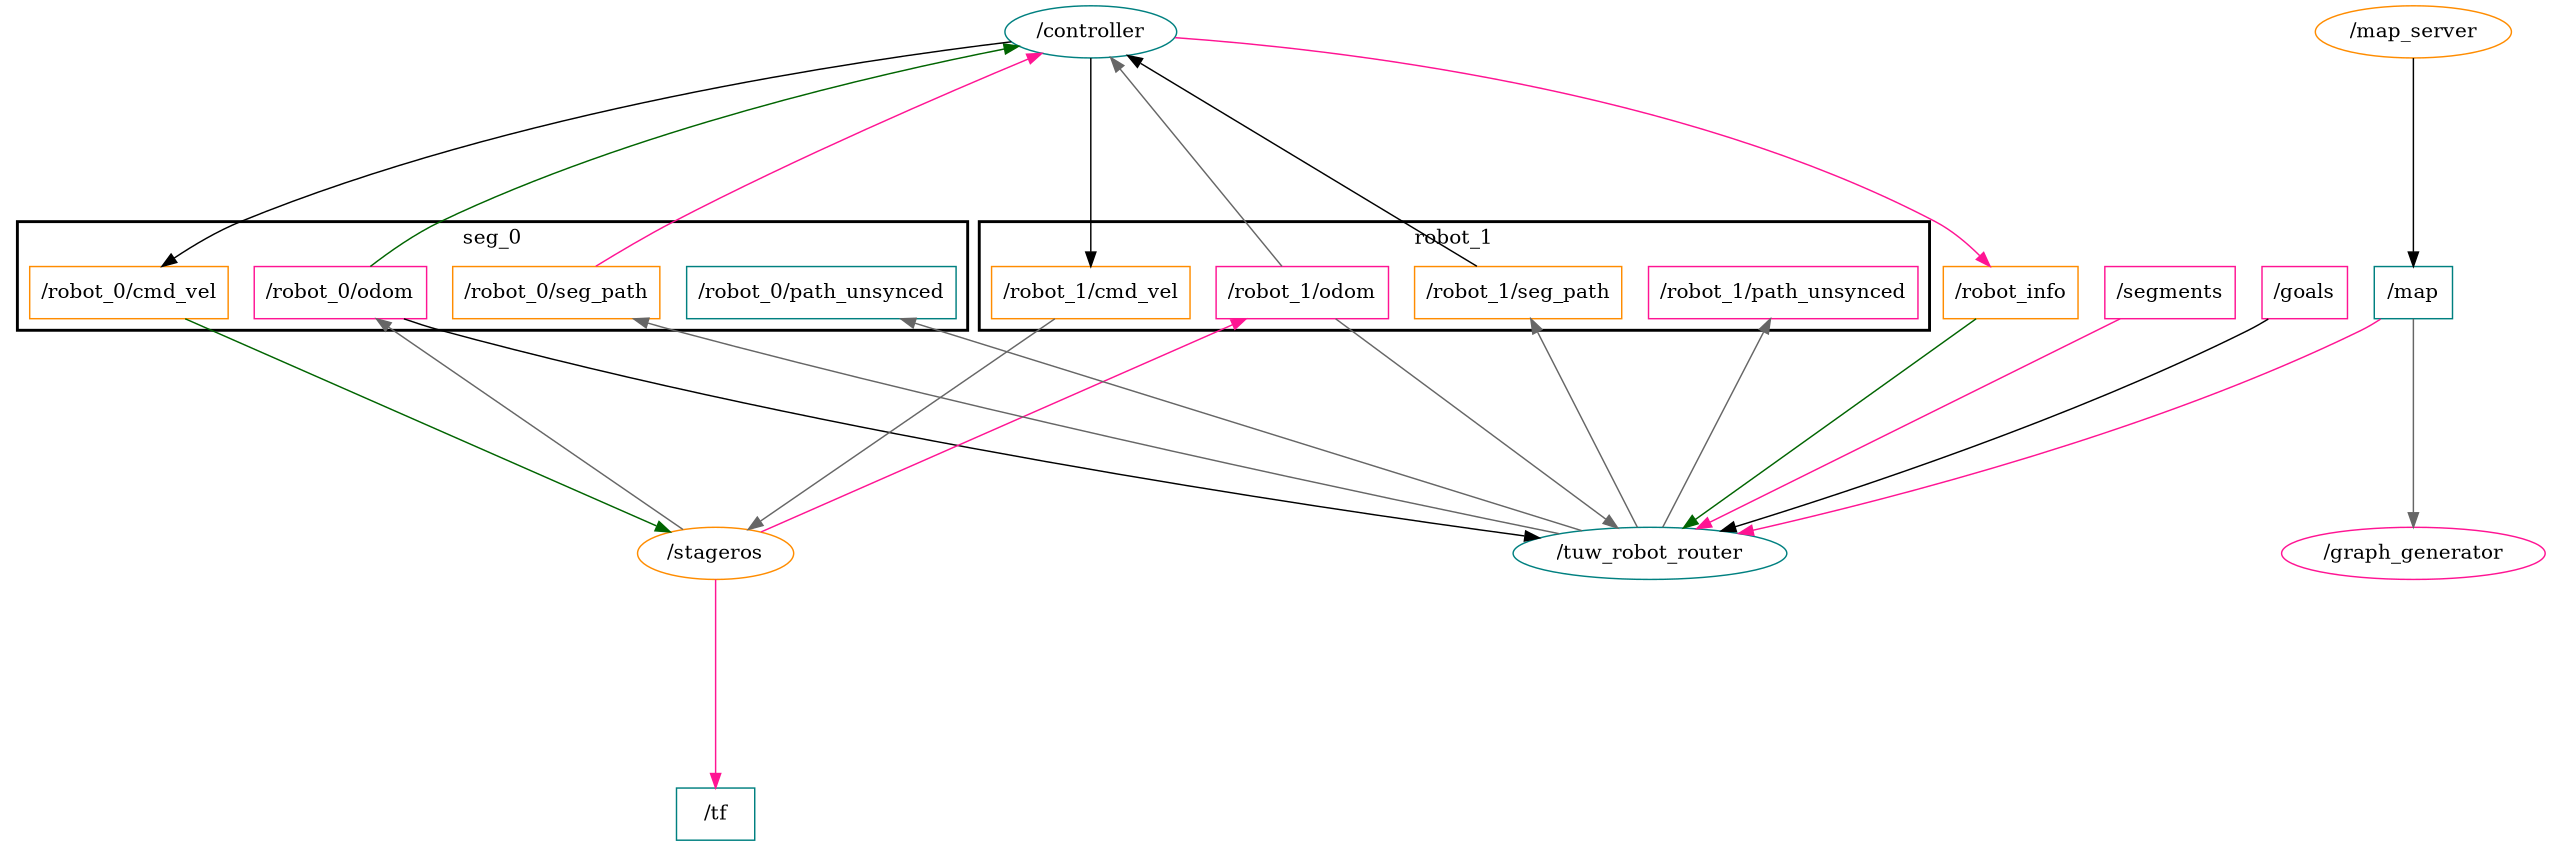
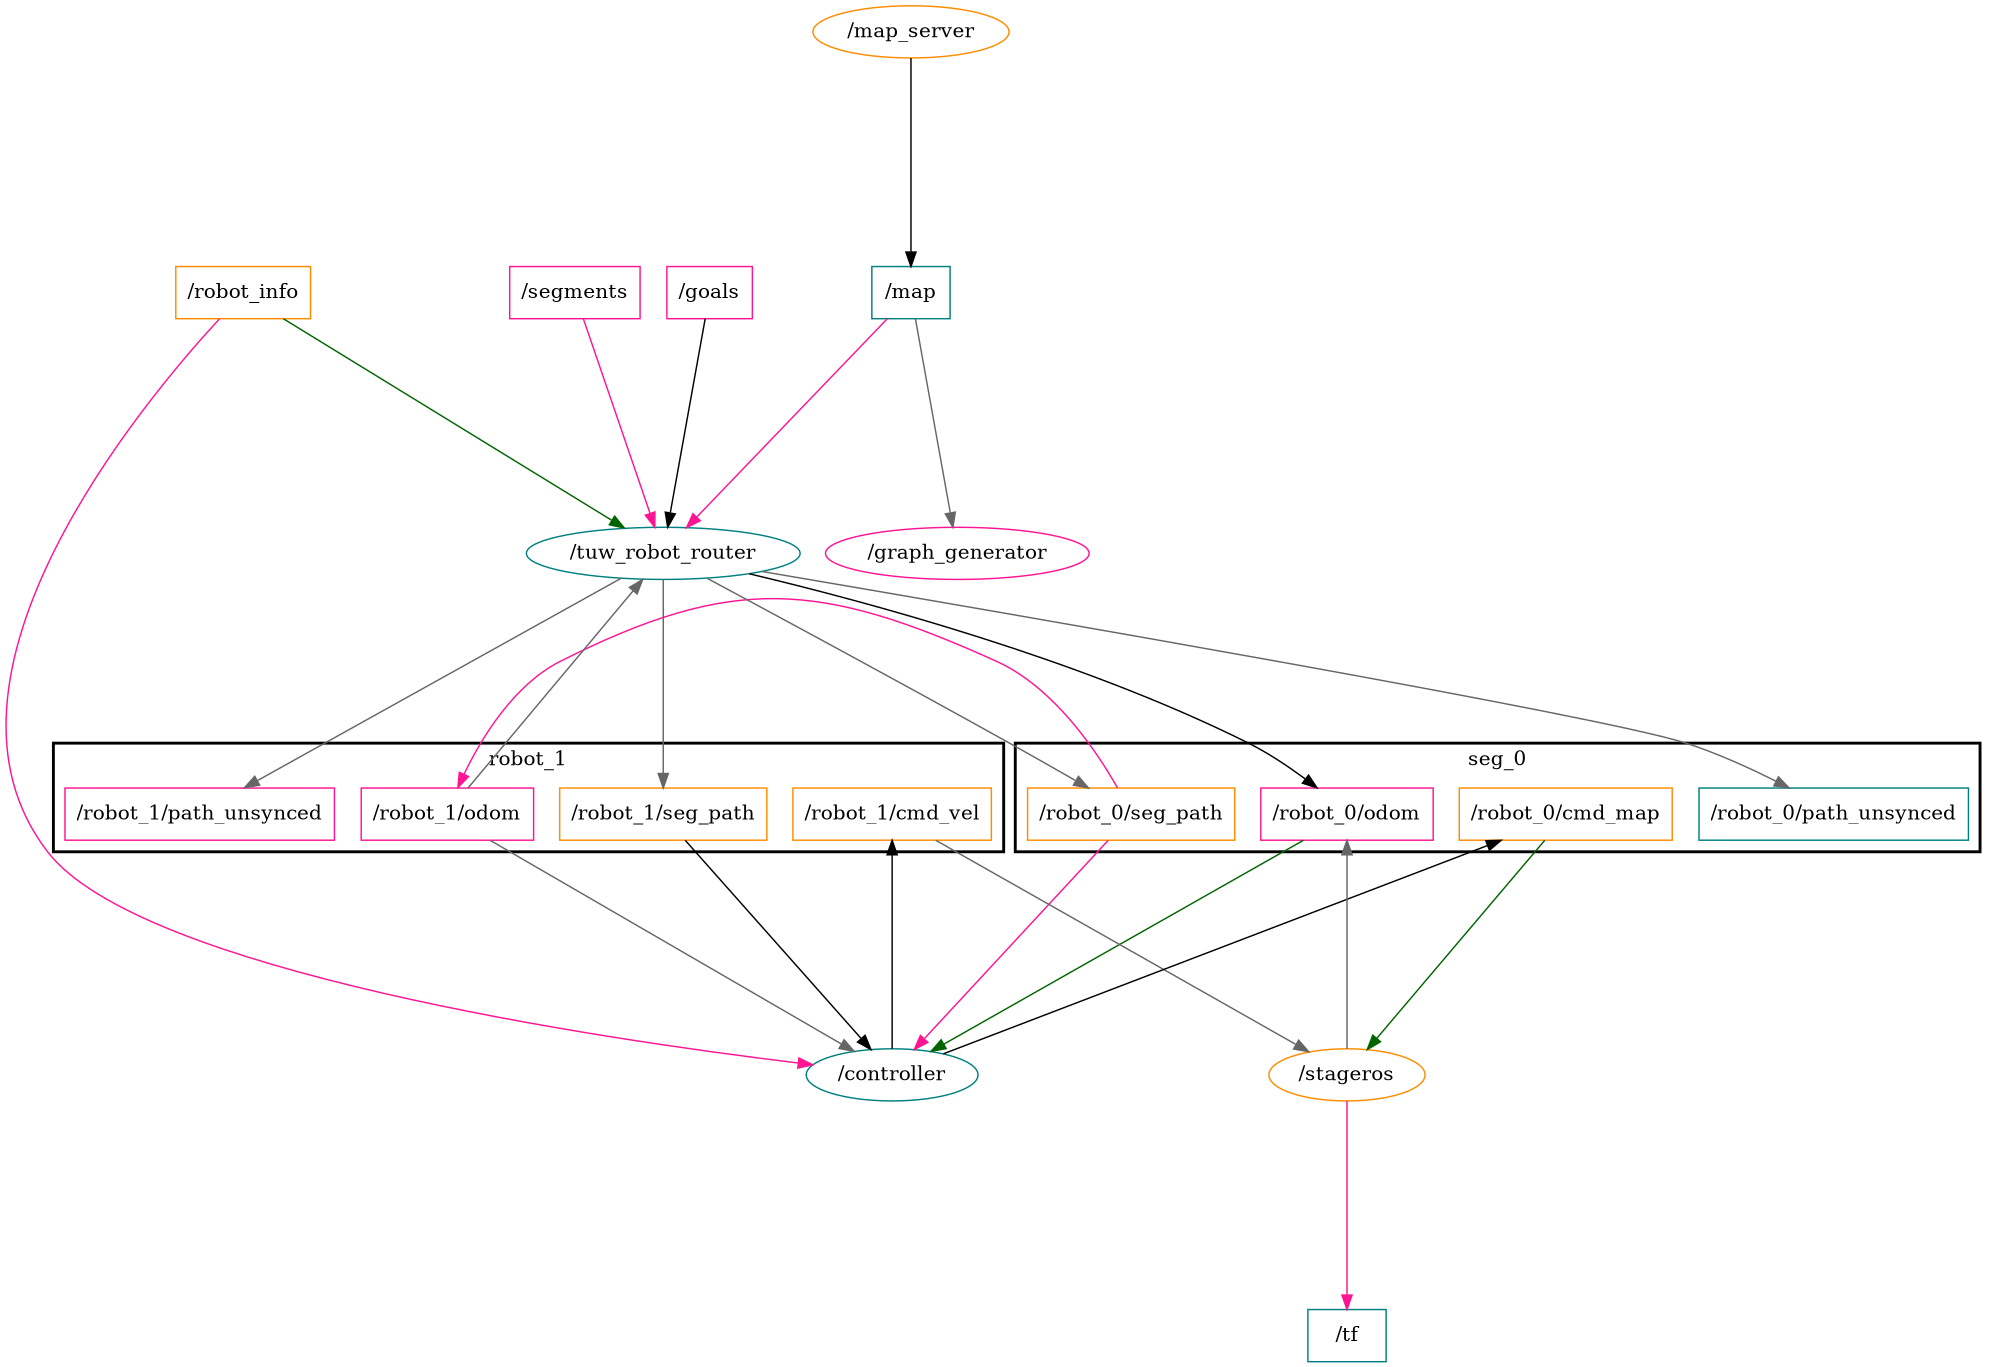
edge "/controller" -> "/robot_info": reversed
node "/robot_0/cmd_vel": label "/robot_0/cmd_vel" -> "/robot_0/cmd_map"
edge "/stageros" -> "/robot_1/odom": now "/robot_0/seg_path" -> "/robot_1/odom"
edge "/robot_0/odom" -> "/tuw_robot_router": reversed
